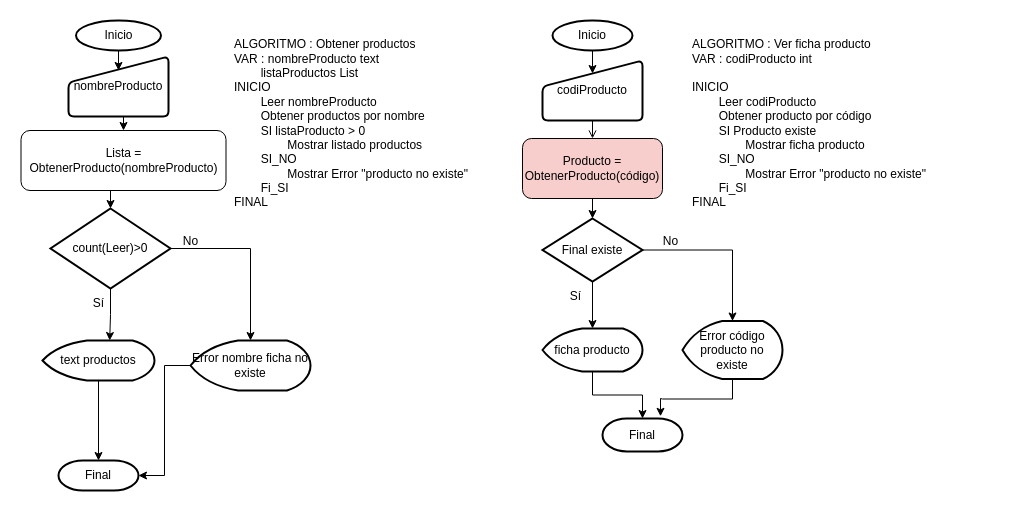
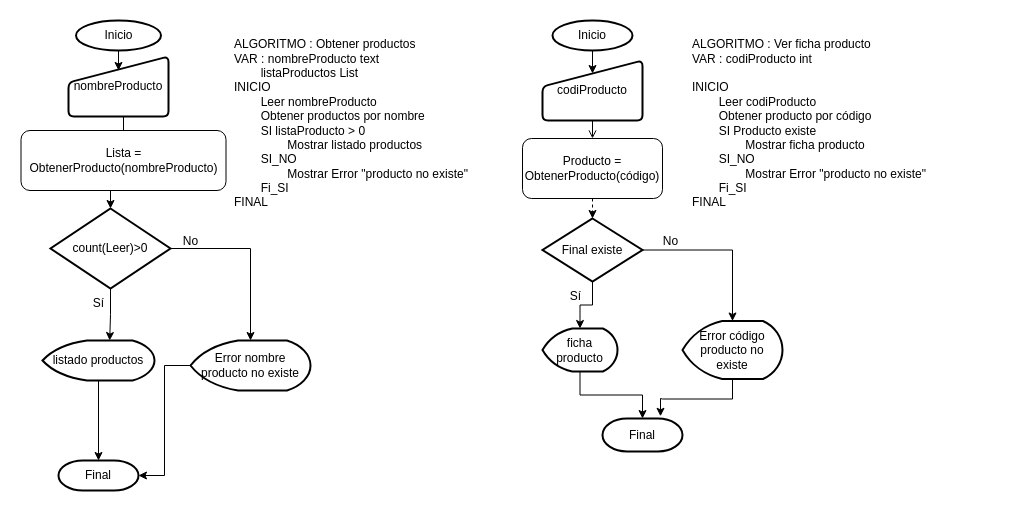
edge "nombreProducto" -> "Lista = ObtenerProducto(nombreProducto)": arrowhead classic -> none
node "Producto = ObtenerProducto(código)": fillcolor #f8cecc -> #ffffff
edge "Producto = ObtenerProducto(código)" -> "Final existe": style solid -> dashed
node "ficha producto": size 100x43 -> 75x43
node "text productos": label "text productos" -> "listado productos"
node "Error nombre ficha no existe": label "Error nombre ficha no existe" -> "Error nombre producto no existe"
